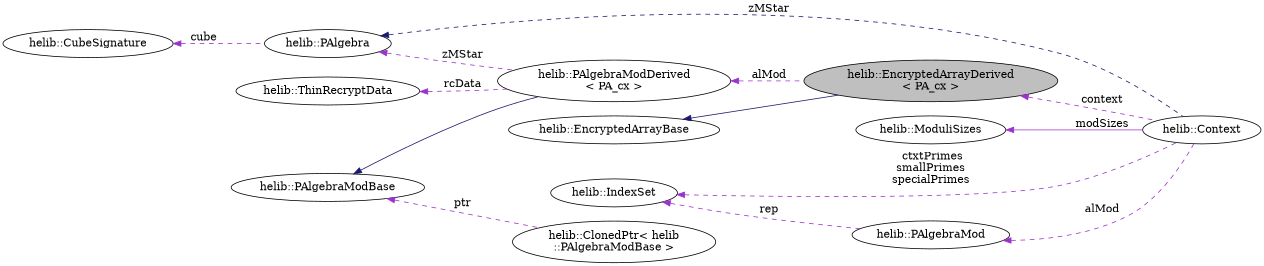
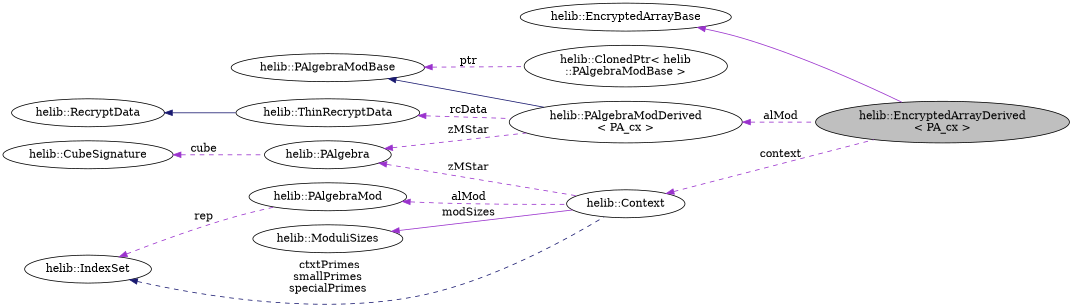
edge "helib::Context" -> "helib::PAlgebra": color midnightblue -> darkorchid3
edge "helib::EncryptedArrayDerived < PA_cx >" -> "helib::EncryptedArrayBase": color midnightblue -> darkorchid3
edge "helib::Context" -> "helib::EncryptedArrayDerived < PA_cx >": reversed
node "helib::RecryptData": added
edge "helib::Context" -> "helib::IndexSet": color darkorchid3 -> midnightblue
